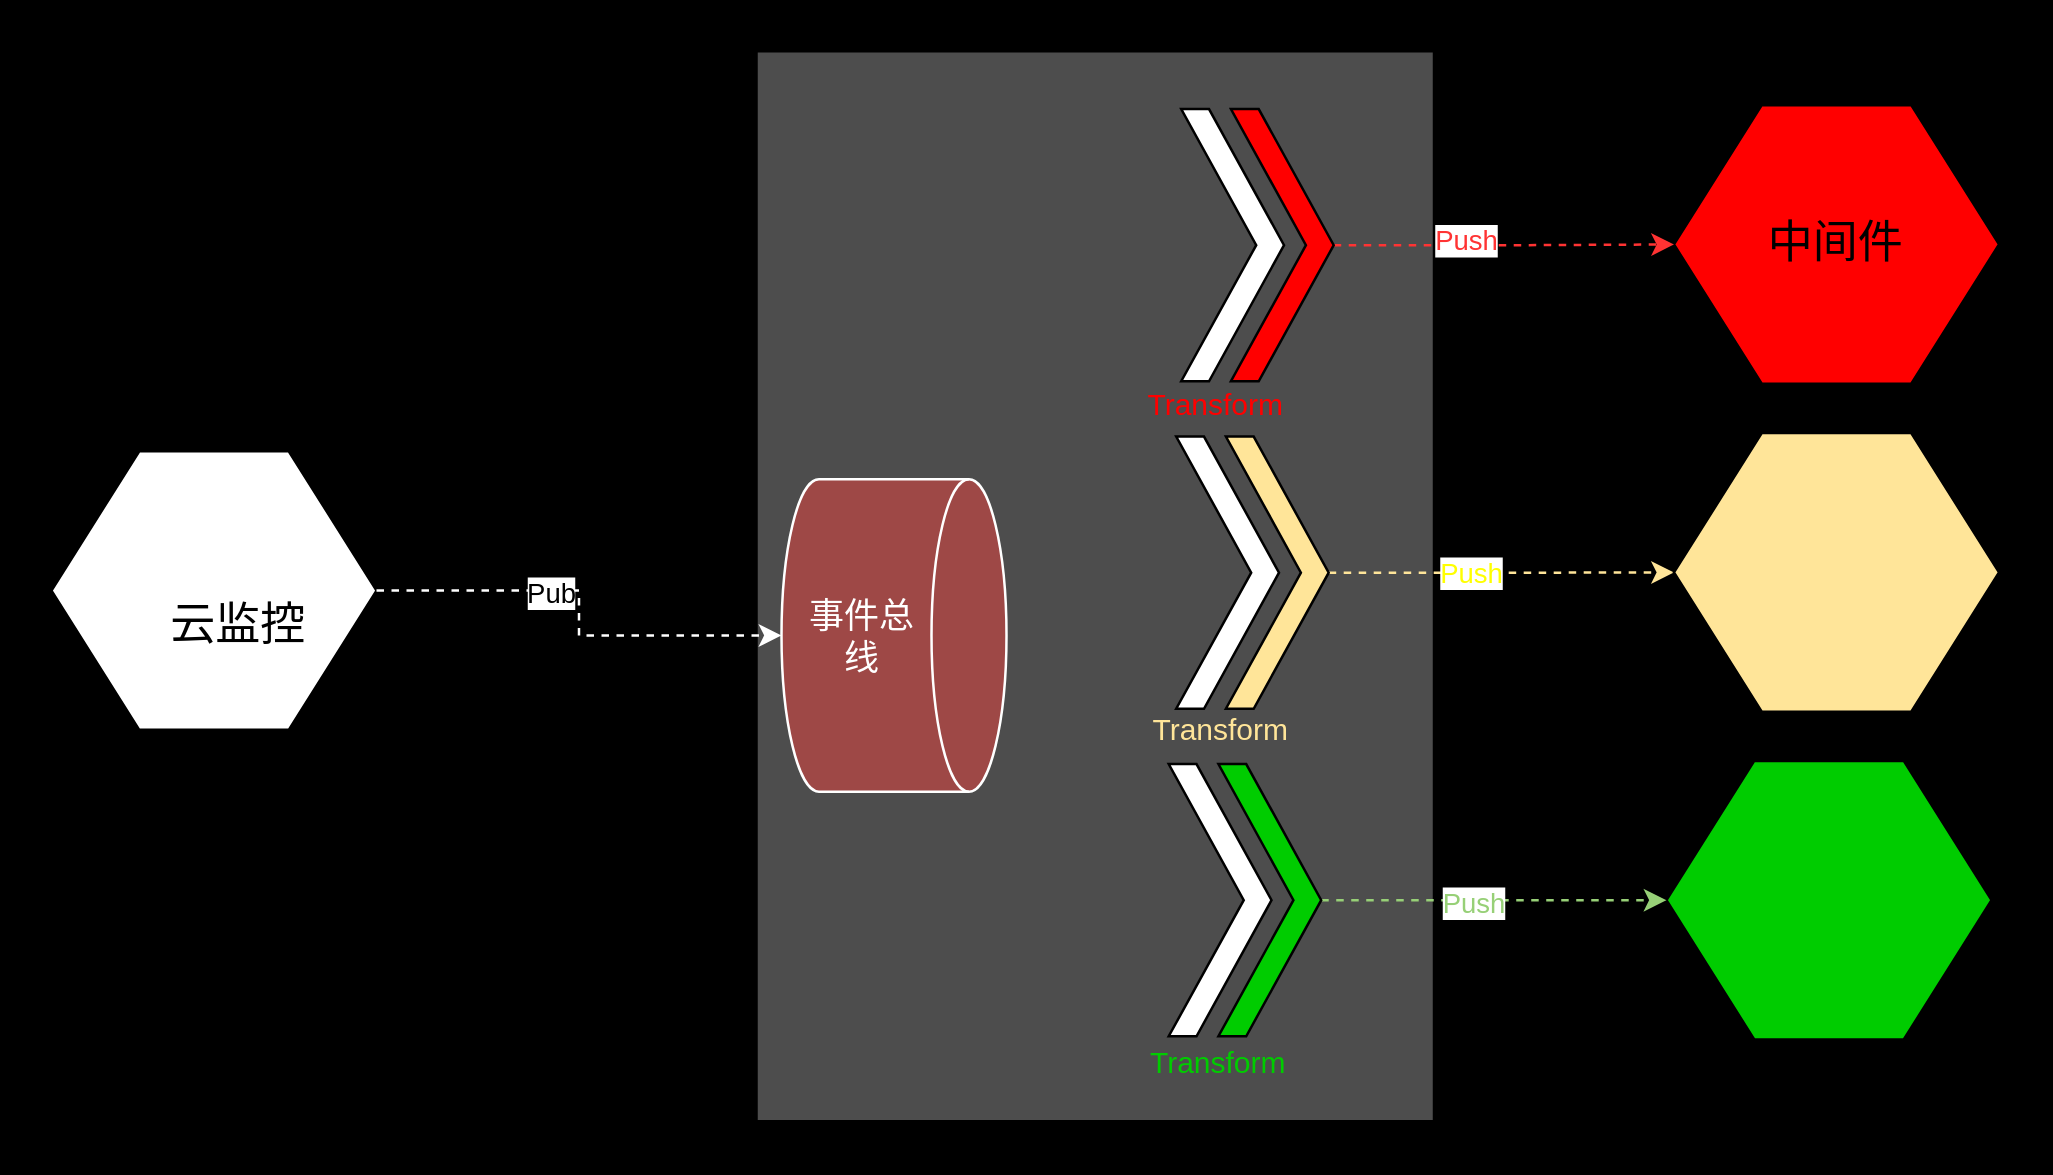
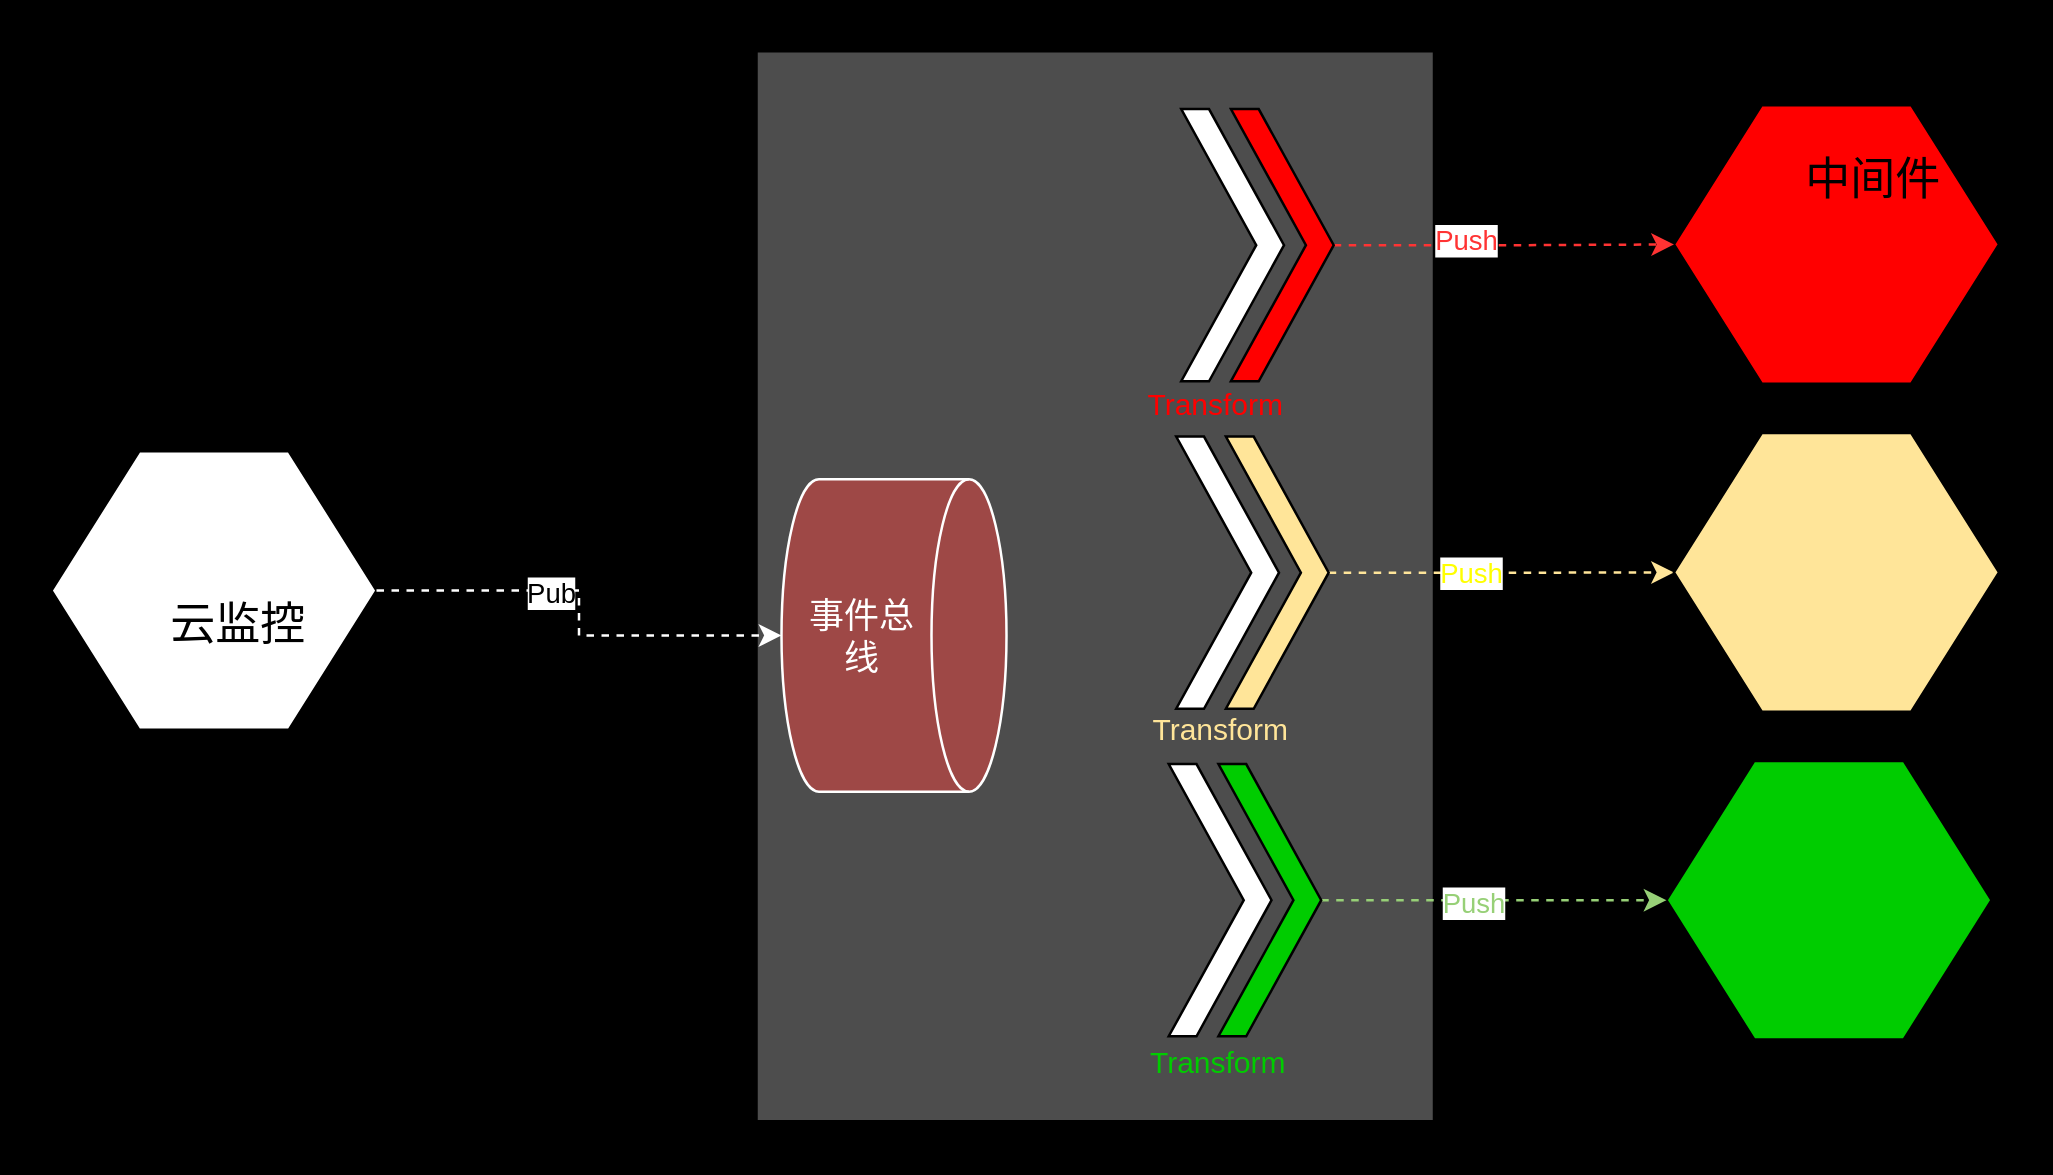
node "中间件": moved (1836, 244) -> (1874, 182)
